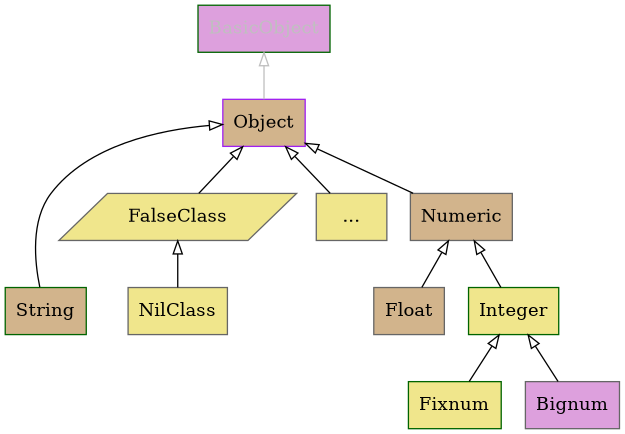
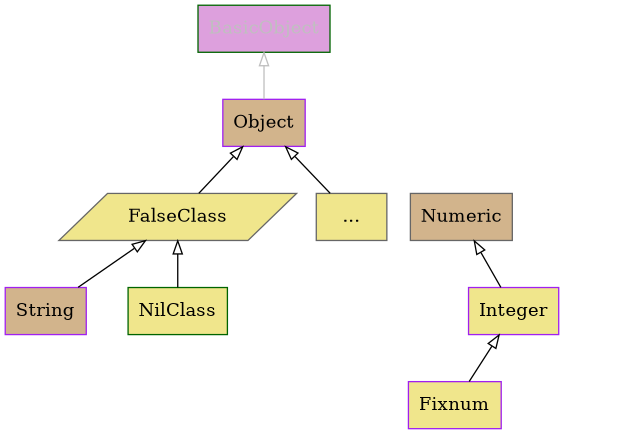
edge "String" -> "Object": now "String" -> "FalseClass"
edge "Numeric" -> "Object": removed
node "String": color darkgreen -> purple
node "NilClass": color gray40 -> darkgreen
node "Float": removed
node "Integer": color darkgreen -> purple
node "Fixnum": color darkgreen -> purple
node "Bignum": removed
